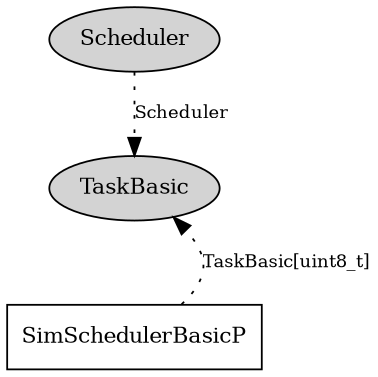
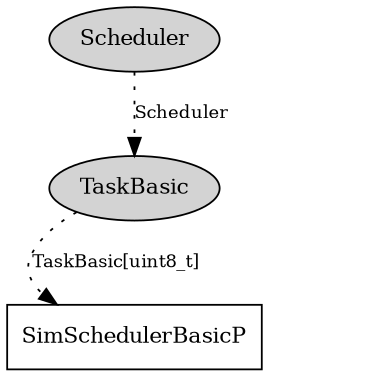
edge "SimSchedulerBasicP" -> "TaskBasic": reversed
